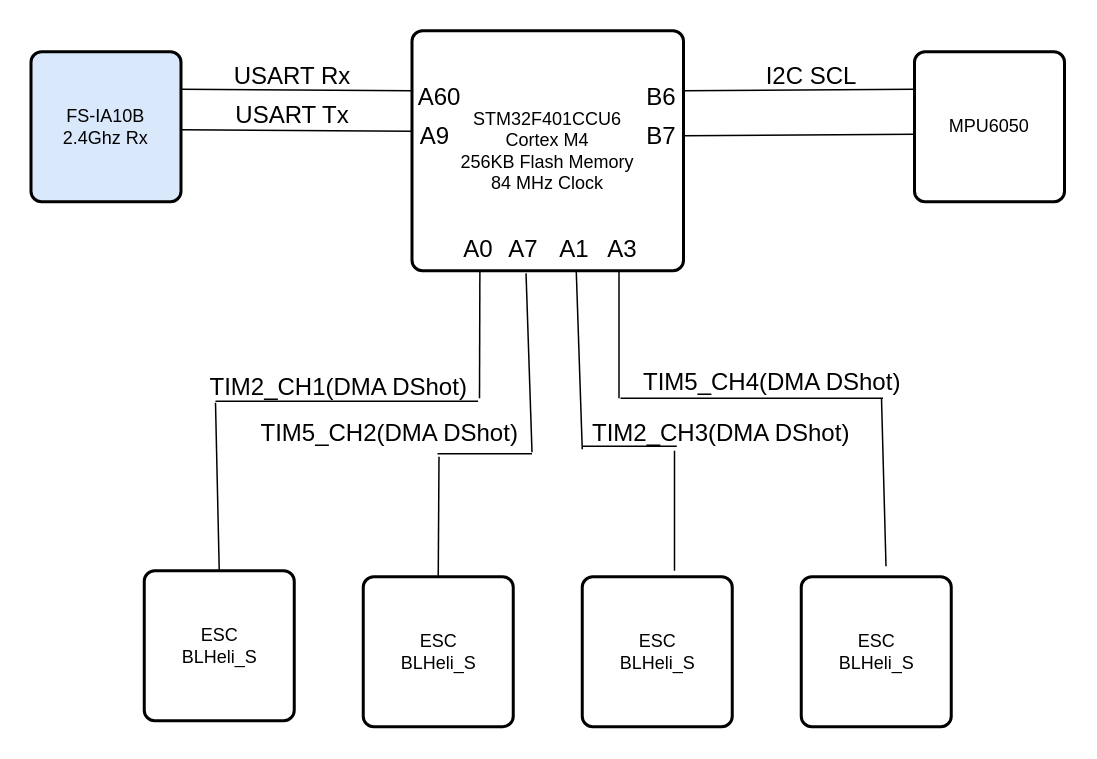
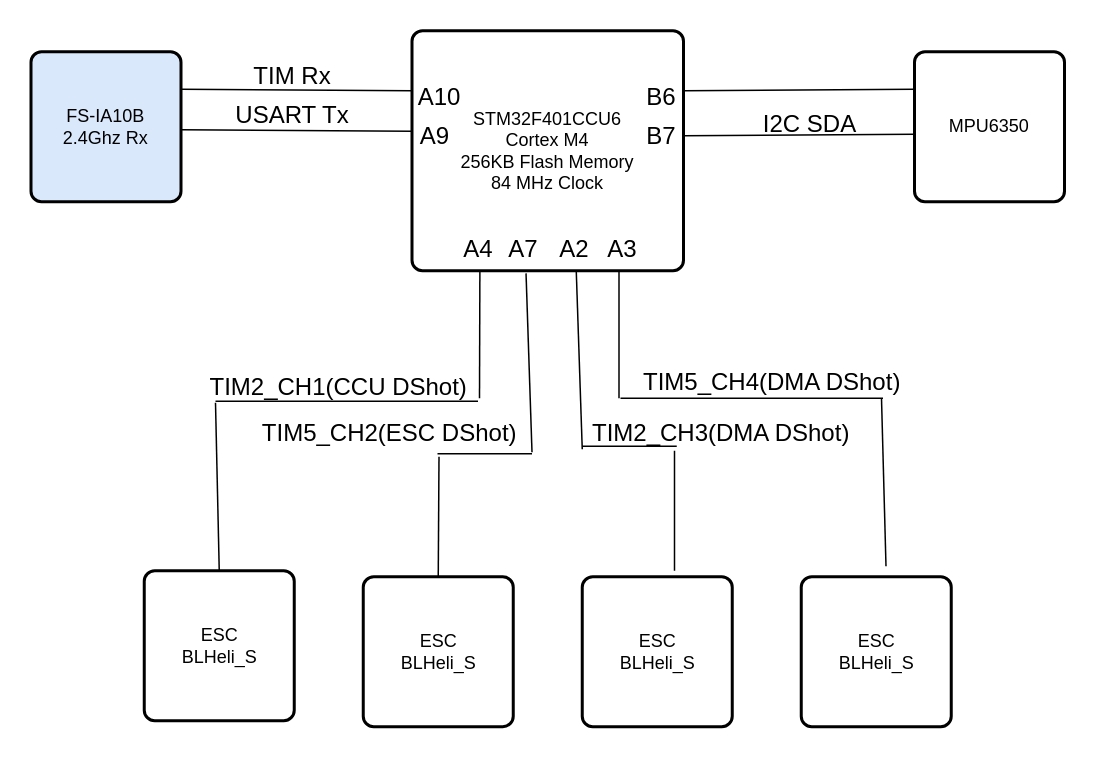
node "I2C SCL": removed
node "USART Rx": label "USART Rx" -> "TIM Rx"
node "A60": label "A60" -> "A10"
node "I2C SDA": added
node "MPU6050": label "MPU6050" -> "MPU6350"
node "A0": label "A0" -> "A4"
node "A1": label "A1" -> "A2"
node "TIM2_CH1(DMA DShot)": label "TIM2_CH1(DMA DShot)" -> "TIM2_CH1(CCU DShot)"
node "TIM5_CH2(DMA DShot)": label "TIM5_CH2(DMA DShot)" -> "TIM5_CH2(ESC DShot)"
